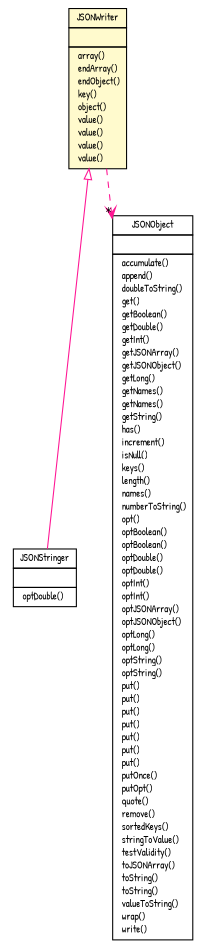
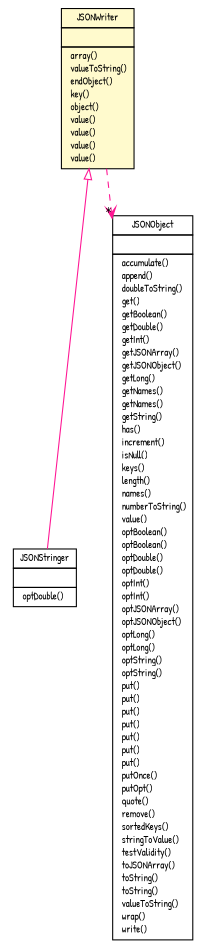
node "JSONWriter": text "endArray()" -> "valueToString()"
node "JSONObject": text "opt()" -> "value()"
